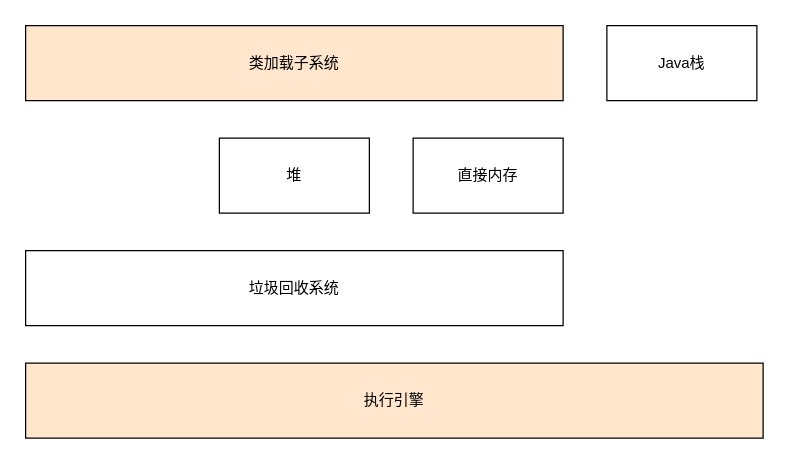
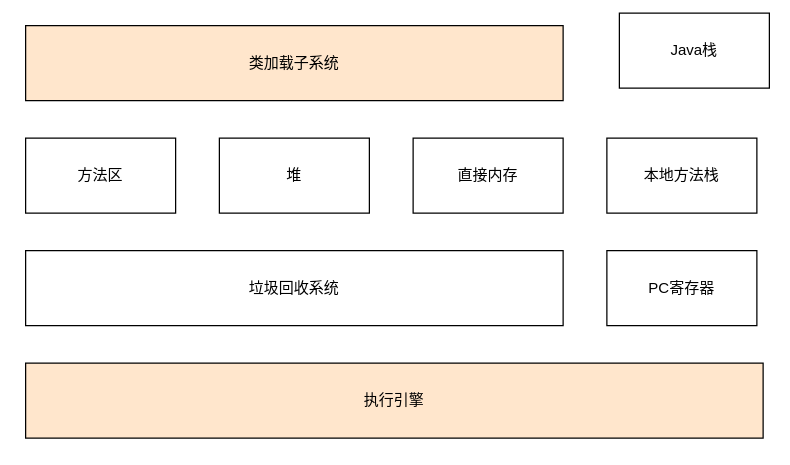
node "Java栈": moved (682, 63) -> (694, 51)
node "方法区": added
node "本地方法栈": added
node "PC寄存器": added
